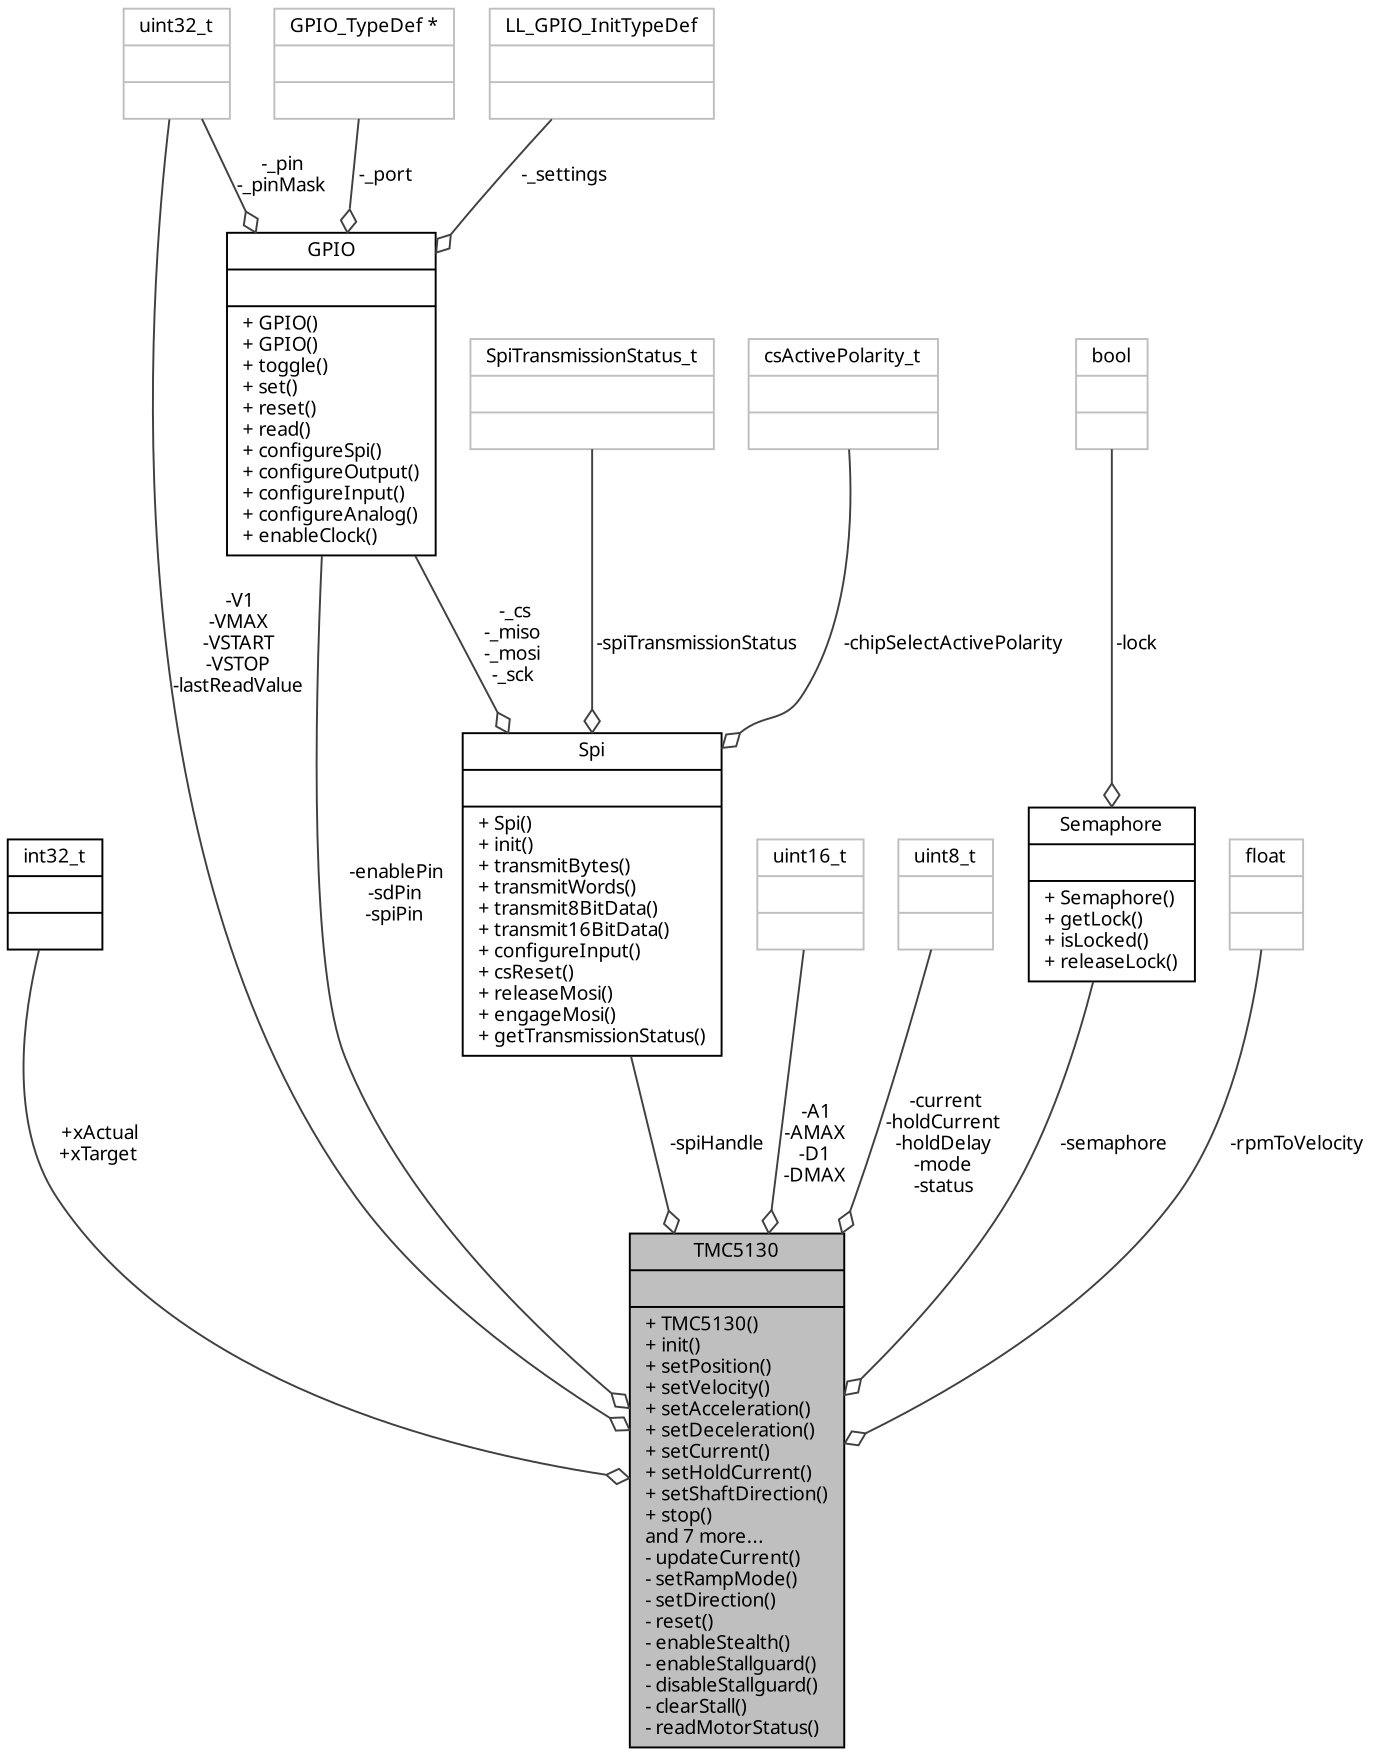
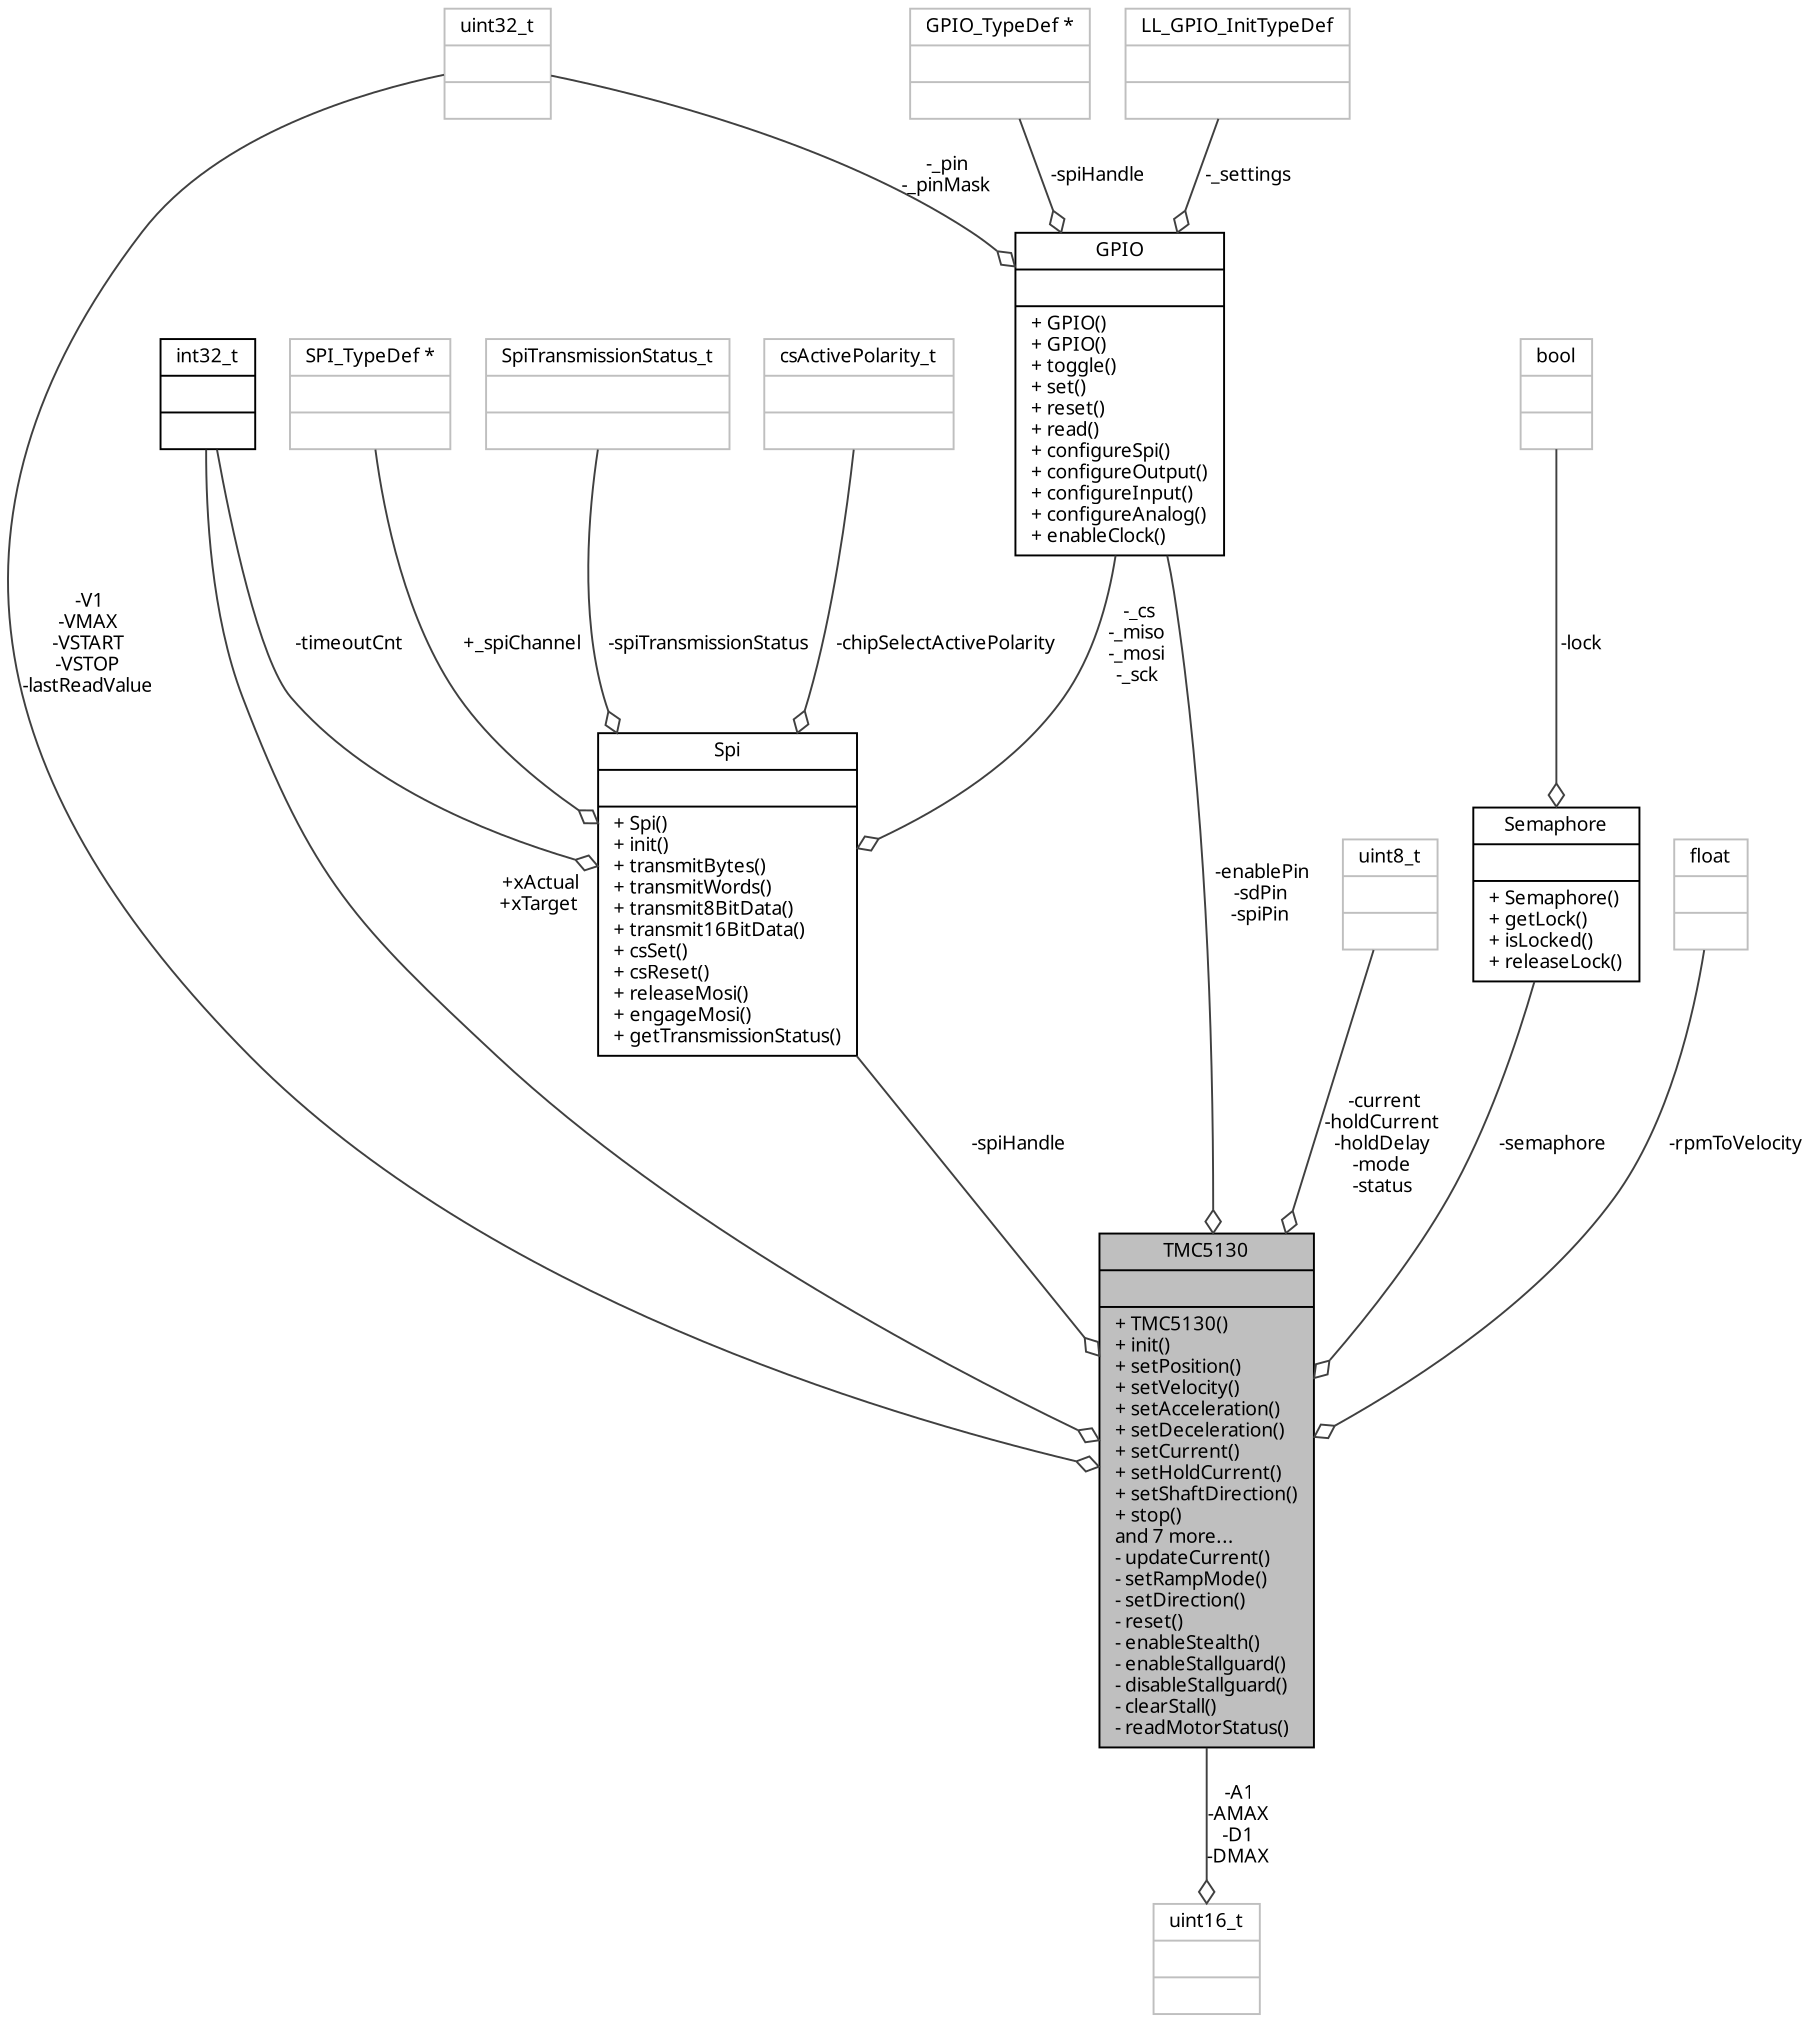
edge "GPIO_TypeDef *" -> "GPIO": label " -_port" -> " -spiHandle"
node "SPI_TypeDef *": added
edge "int32_t" -> "Spi": added, label "-timeoutCnt"
node "Spi": text "+ configureInput()" -> "+ csSet()"
edge "uint16_t" -> "TMC5130": reversed
